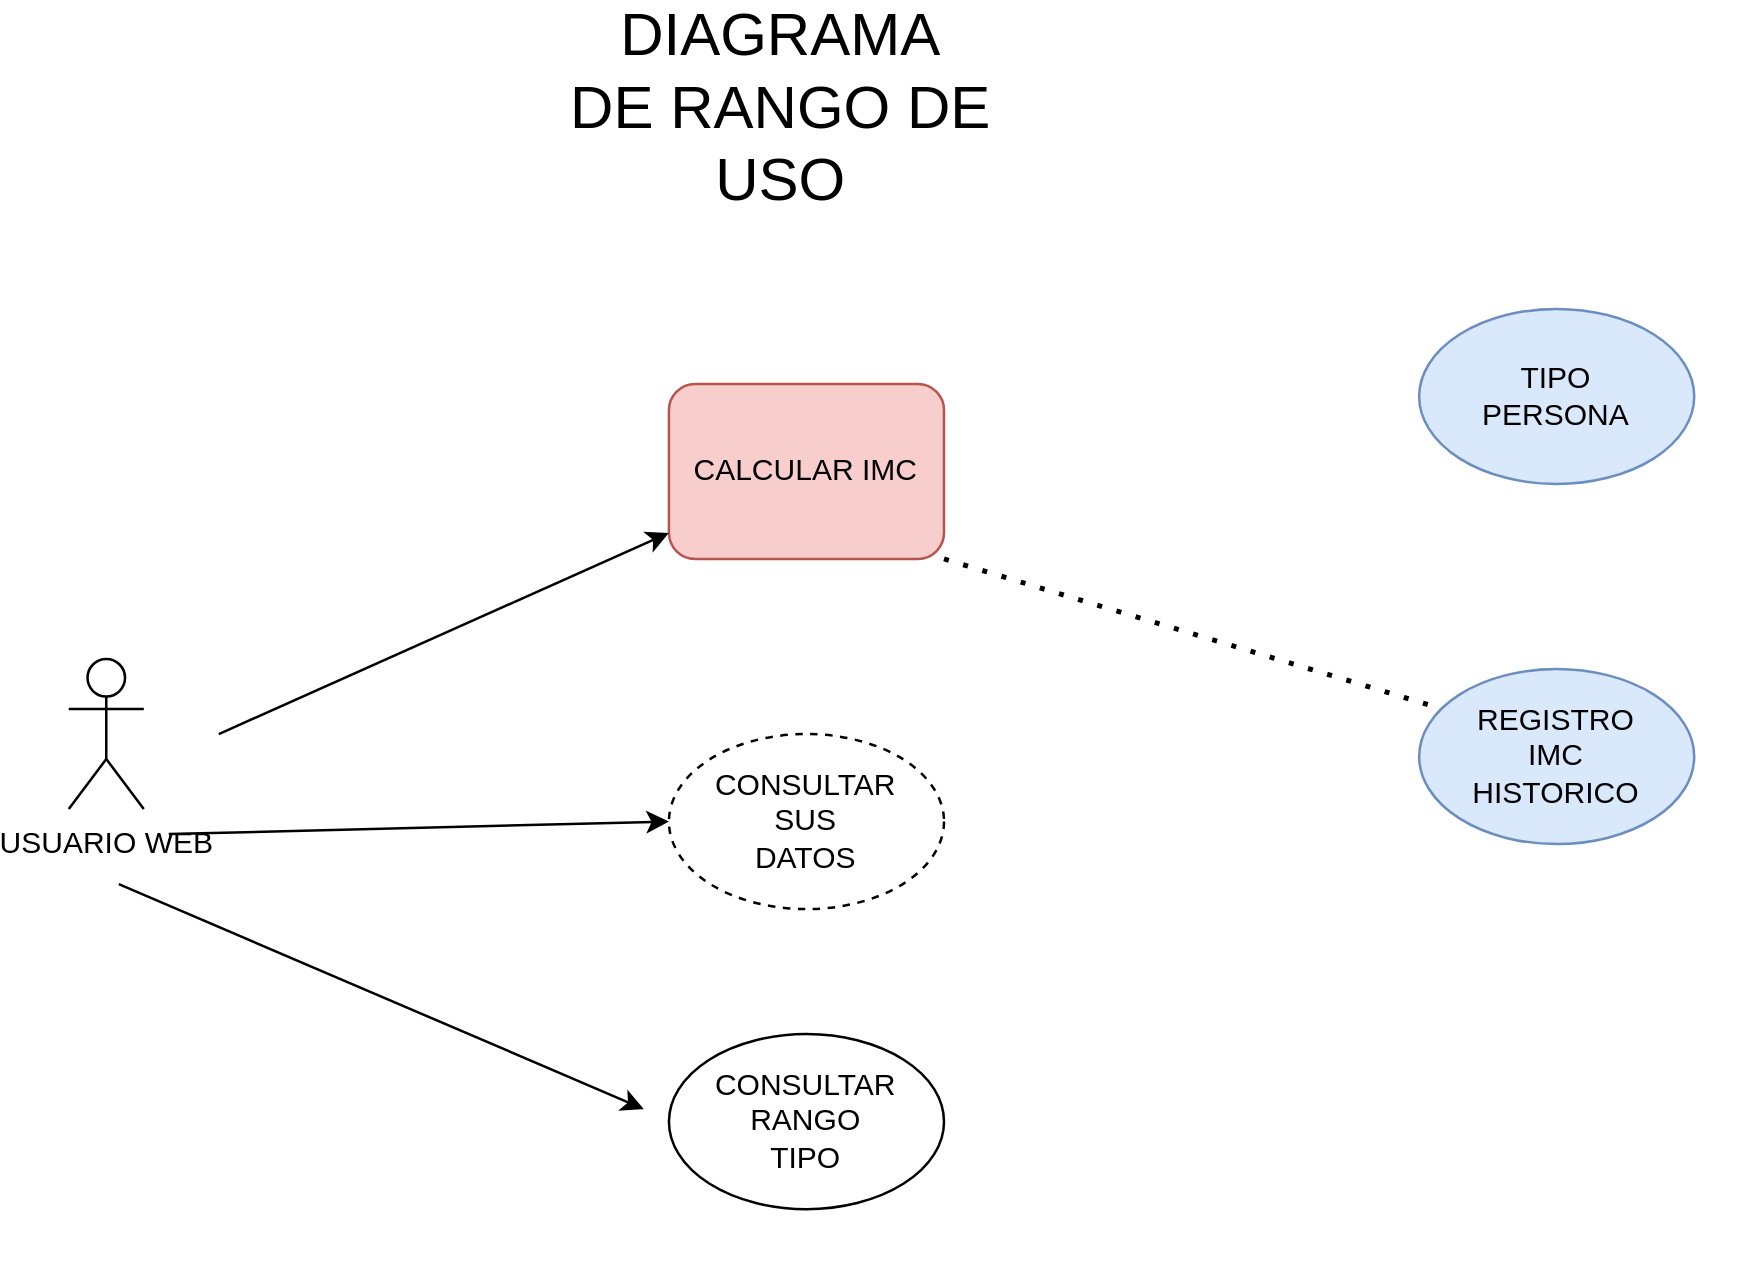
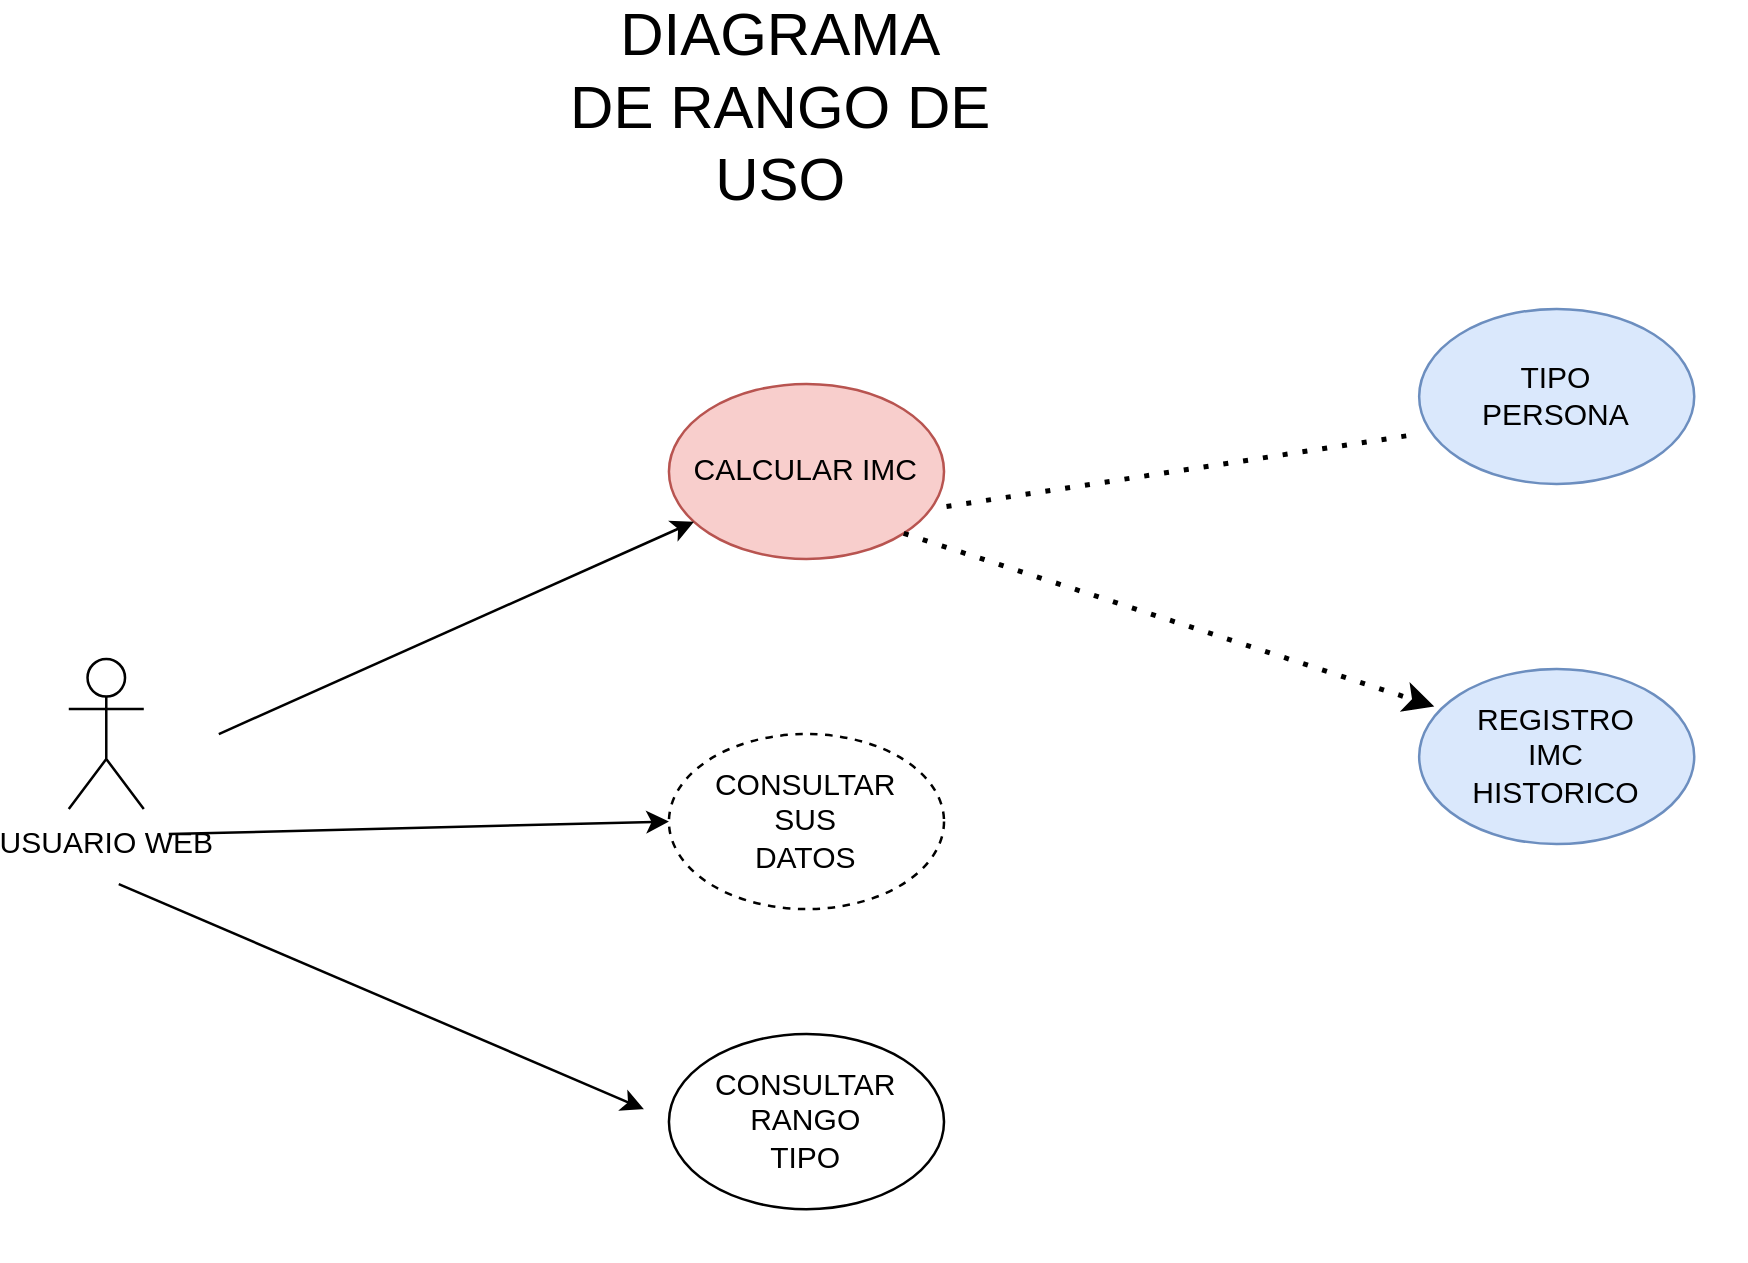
node "CALCULAR IMC": shape rounded rectangle -> ellipse
edge "TIPO PERSONA" -- "CALCULAR IMC": added
edge "CALCULAR IMC" -- "REGISTRO IMC HISTORICO": arrowhead none -> classic
